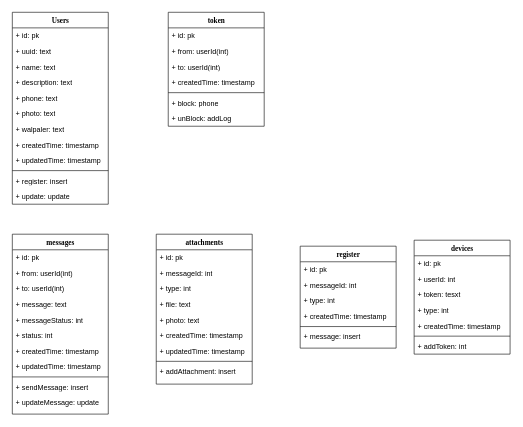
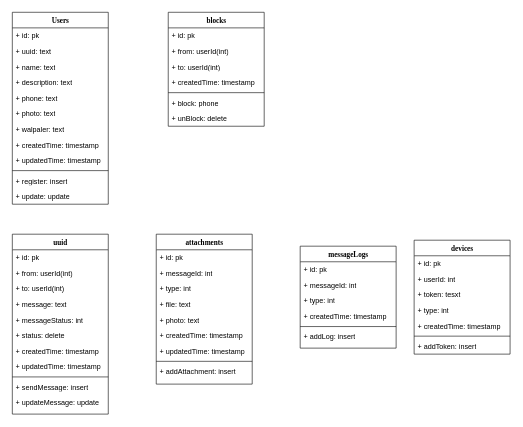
node "token": label "token" -> "blocks"
node "+ unBlock: addLog": label "+ unBlock: addLog" -> "+ unBlock: delete"
node "messages": label "messages" -> "uuid"
node "register": label "register" -> "messageLogs"
node "+ status: int": label "+ status: int" -> "+ status: delete"
node "+ message: insert": label "+ message: insert" -> "+ addLog: insert"
node "+ addToken: int": label "+ addToken: int" -> "+ addToken: insert"
